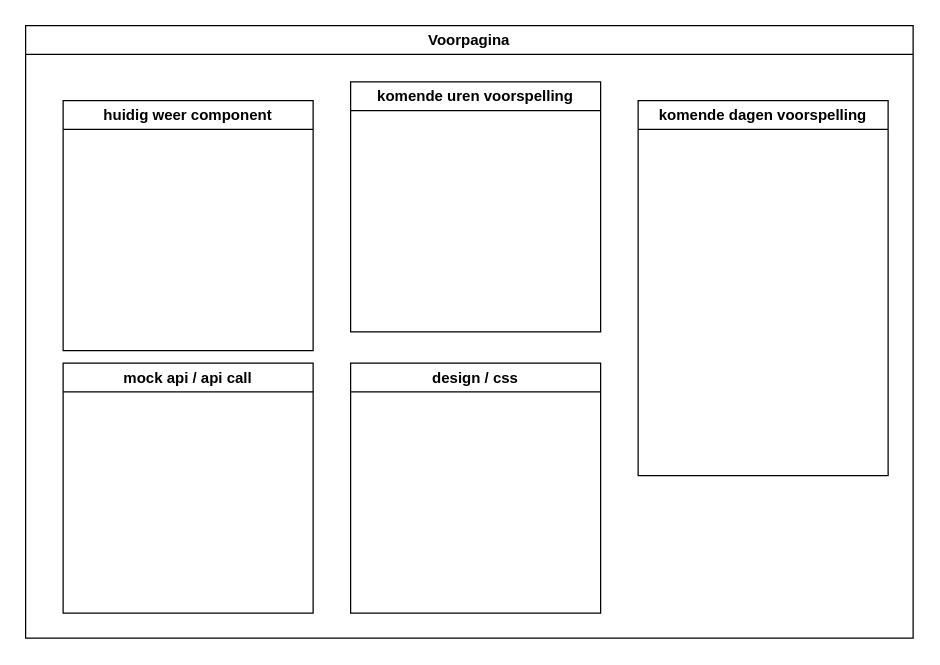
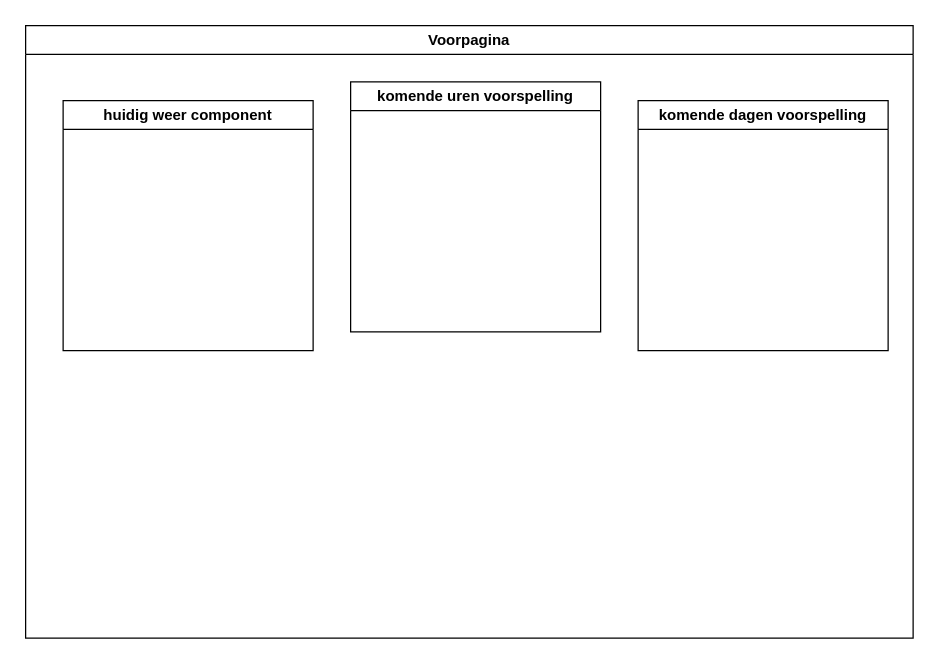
node "komende dagen voorspelling": size 250x375 -> 250x250
node "mock api / api call": removed
node "design / css": removed
